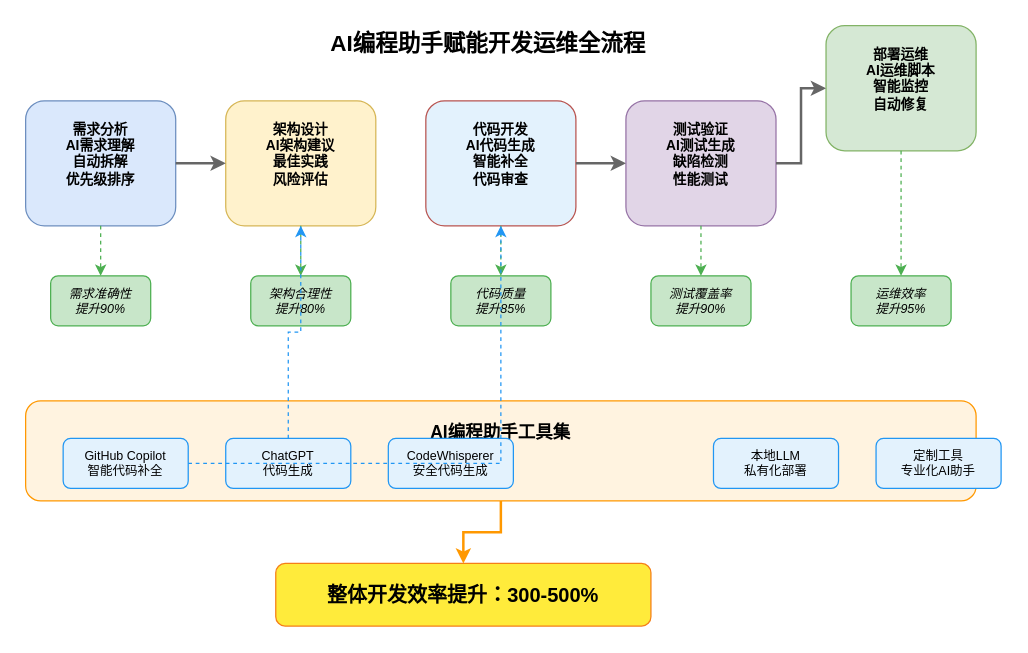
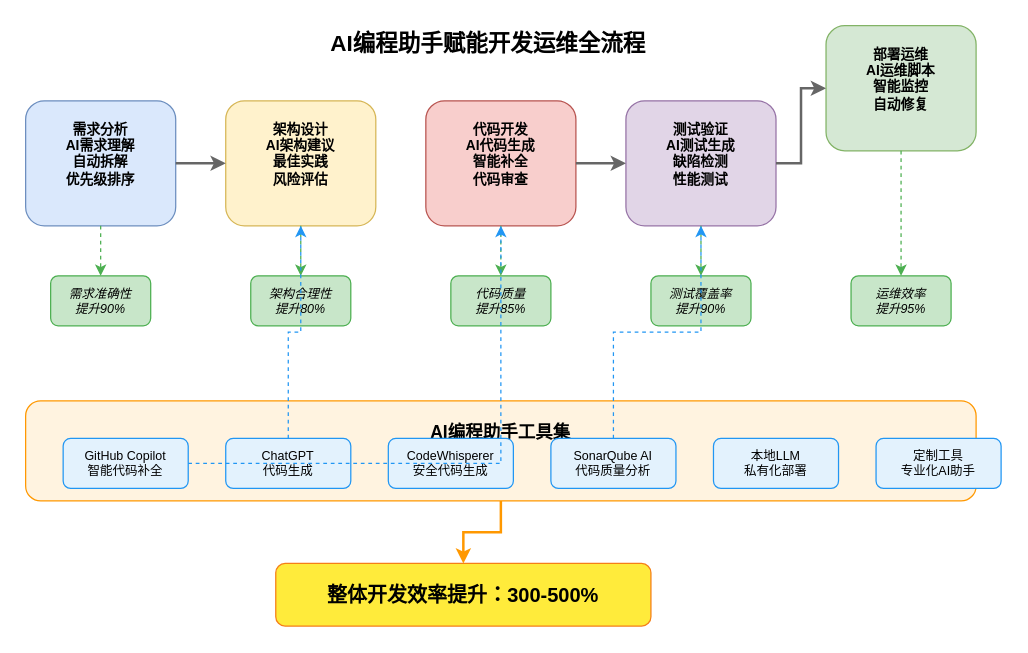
node "代码开发 AI代码生成 智能补全 代码审查": fillcolor #e3f2fd -> #f8cecc
edge "SonarQube AI 代码质量分析" -> "测试验证 AI测试生成 缺陷检测 性能测试": added
node "SonarQube AI 代码质量分析": added
